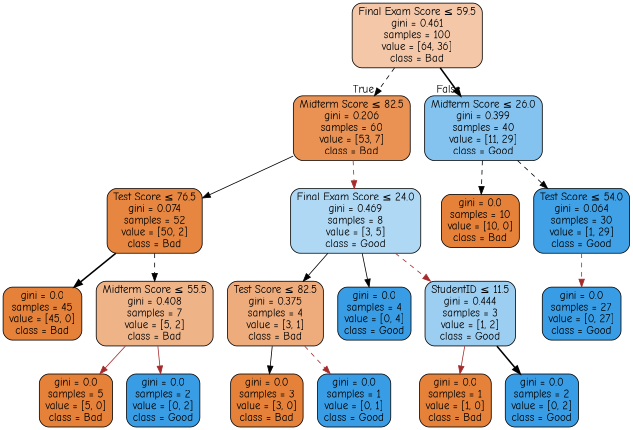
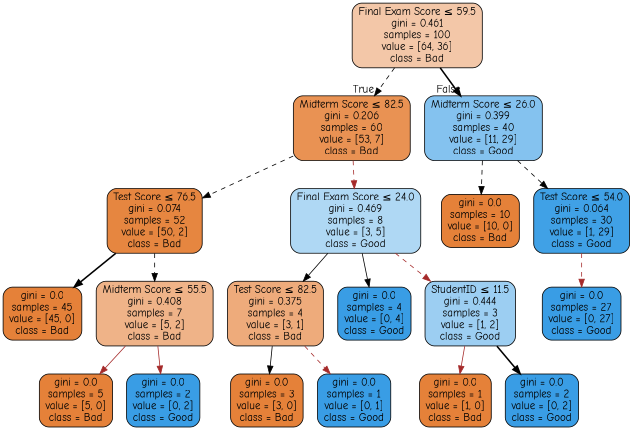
edge "Midterm Score ≤ 82.5" -> "Test Score ≤ 76.5": style solid -> dashed
